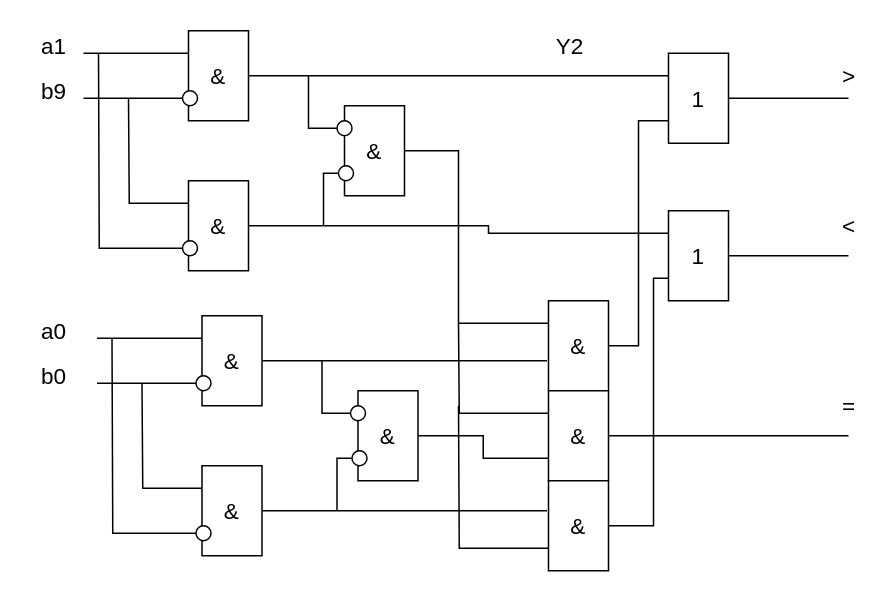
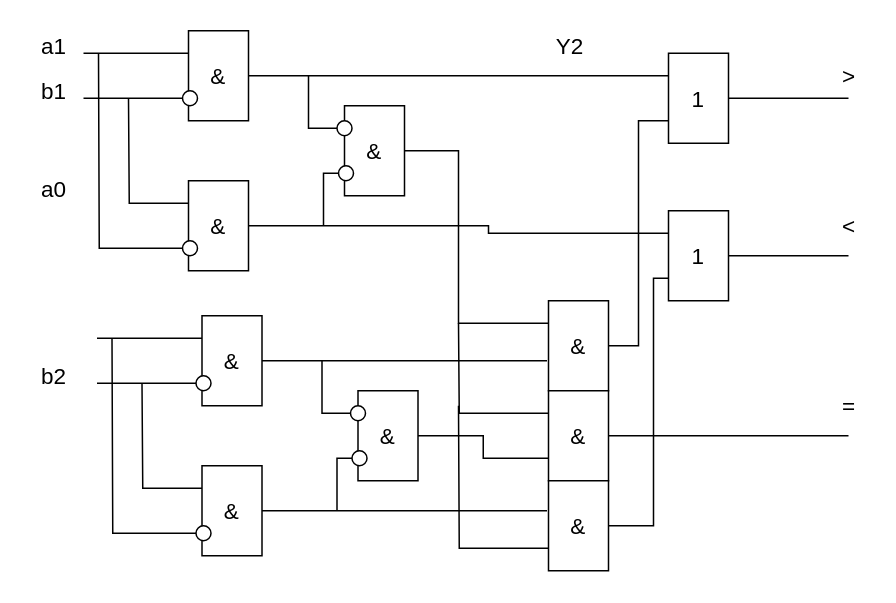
node "b9": label "b9" -> "b1"
node "a0": moved (53, 331) -> (53, 188)
node "b0": label "b0" -> "b2"
